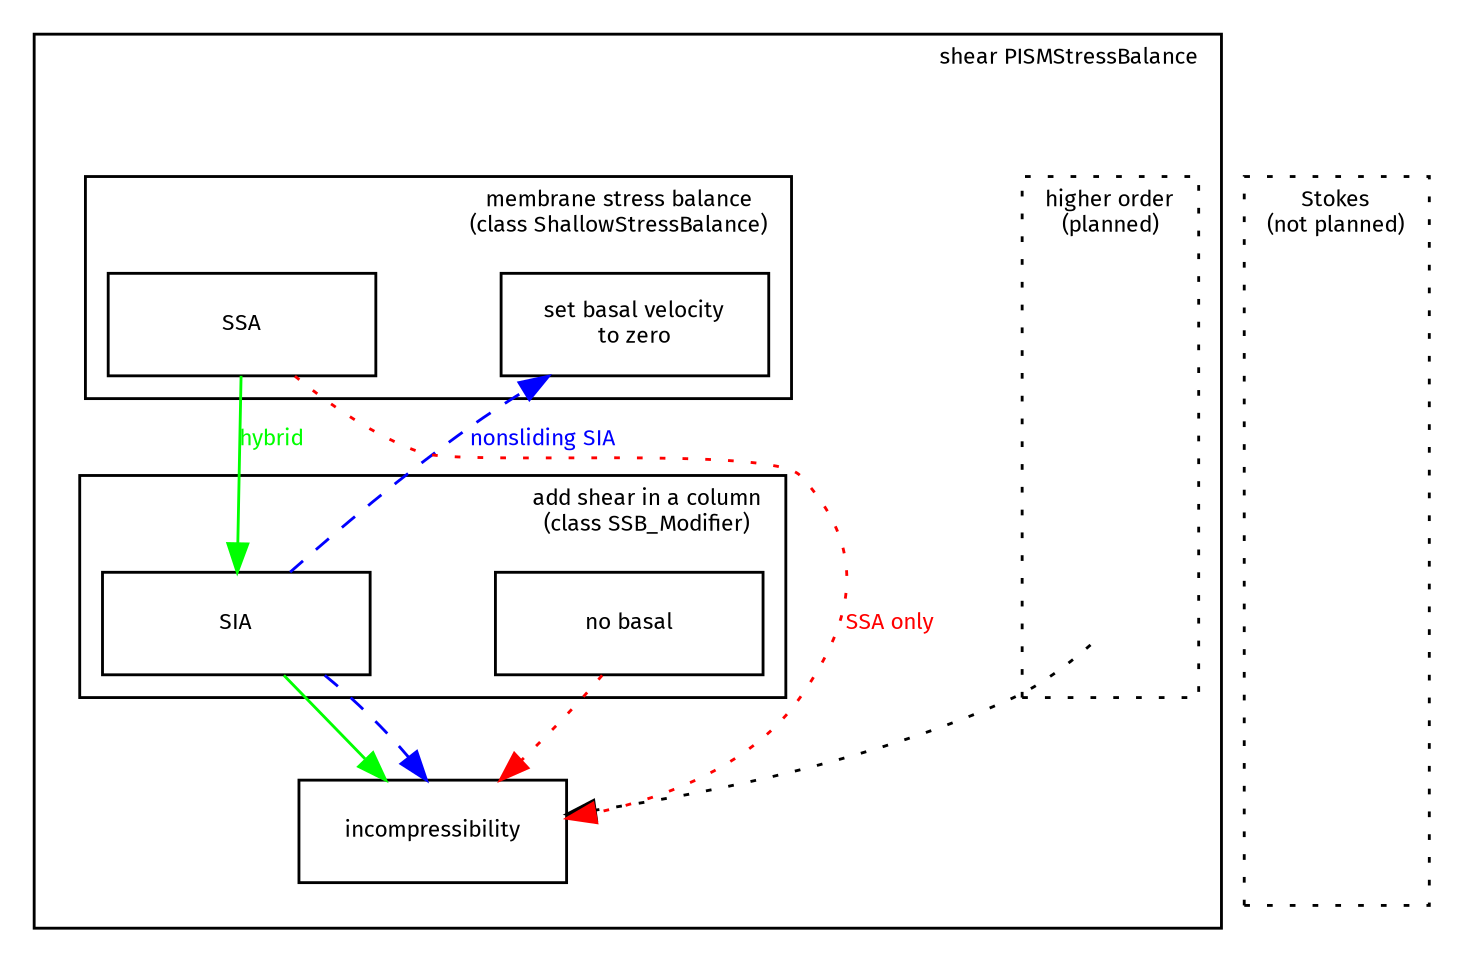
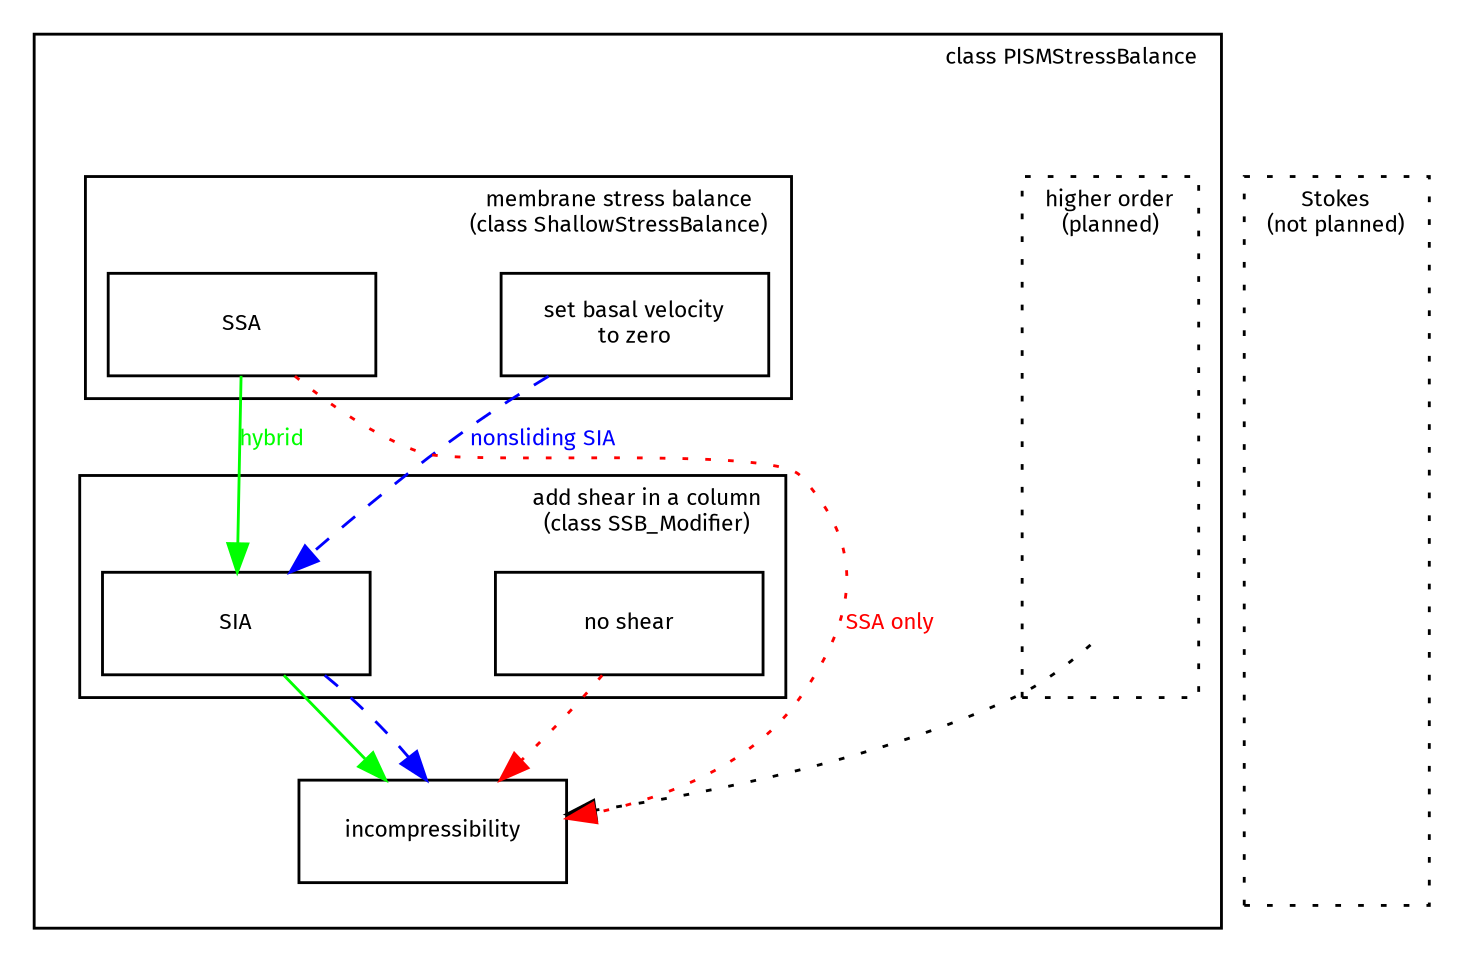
cluster "shear PISMStressBalance": label "shear PISMStressBalance" -> "class PISMStressBalance"
edge "SIA" -> "set basal velocity to zero": reversed
node "no basal": label "no basal" -> "no shear"
